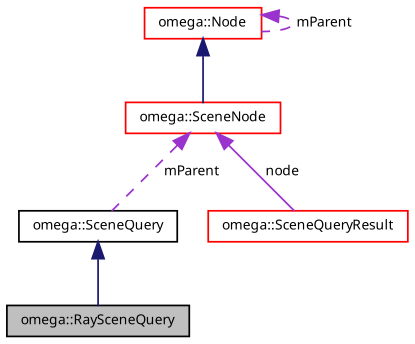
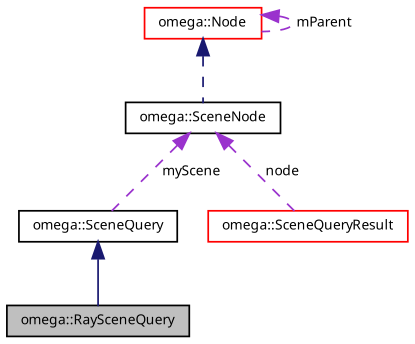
edge "omega::SceneNode" -> "omega::Node": style solid -> dashed
node "omega::SceneNode": color red -> black
edge "omega::SceneQuery" -> "omega::SceneNode": label " mParent" -> " myScene"
edge "omega::SceneQueryResult" -> "omega::SceneNode": style solid -> dashed
